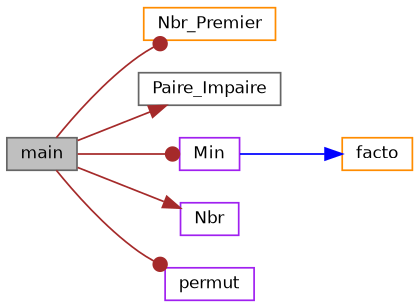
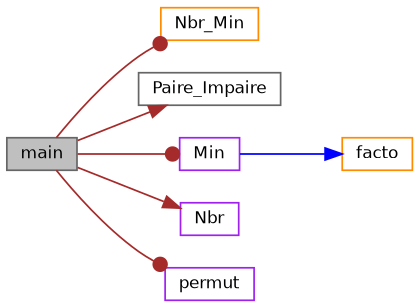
node "Nbr_Premier": label "Nbr_Premier" -> "Nbr_Min"
